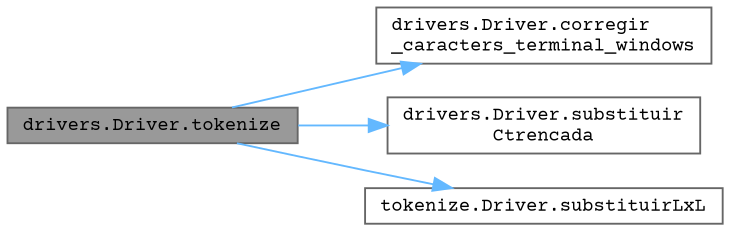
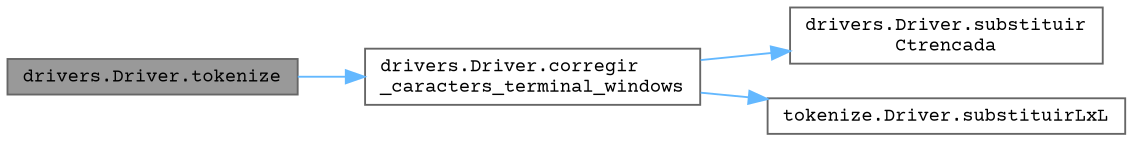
edge "drivers.Driver.tokenize" -> "drivers.Driver.substituir Ctrencada": now "drivers.Driver.corregir _caracters_terminal_windows" -> "drivers.Driver.substituir Ctrencada"
edge "drivers.Driver.tokenize" -> "tokenize.Driver.substituirLxL": now "drivers.Driver.corregir _caracters_terminal_windows" -> "tokenize.Driver.substituirLxL"
